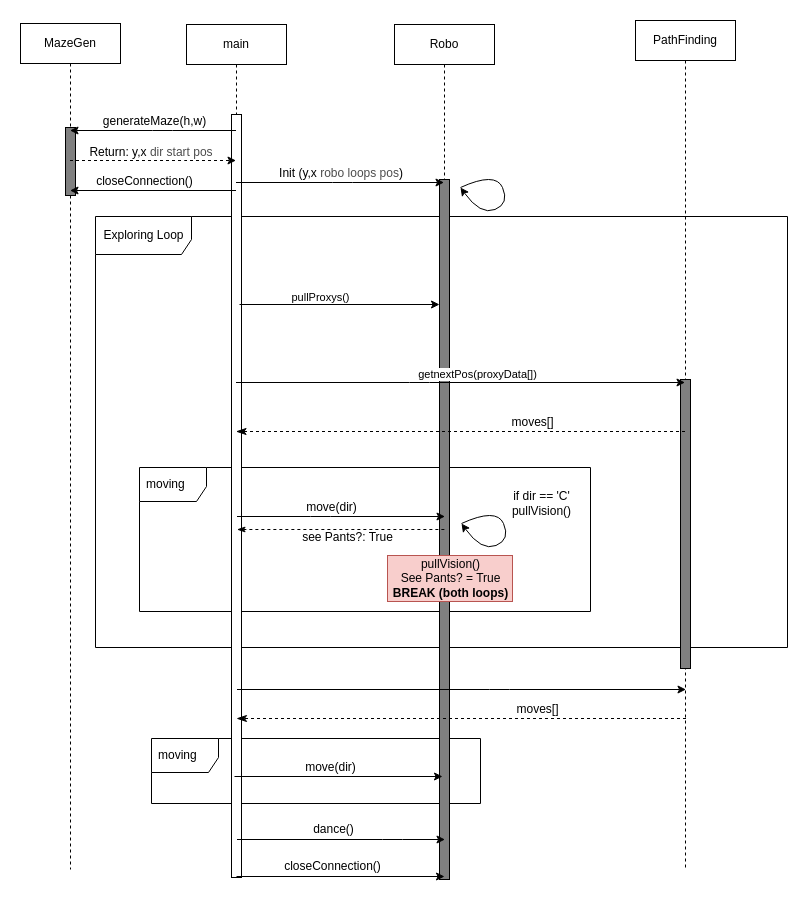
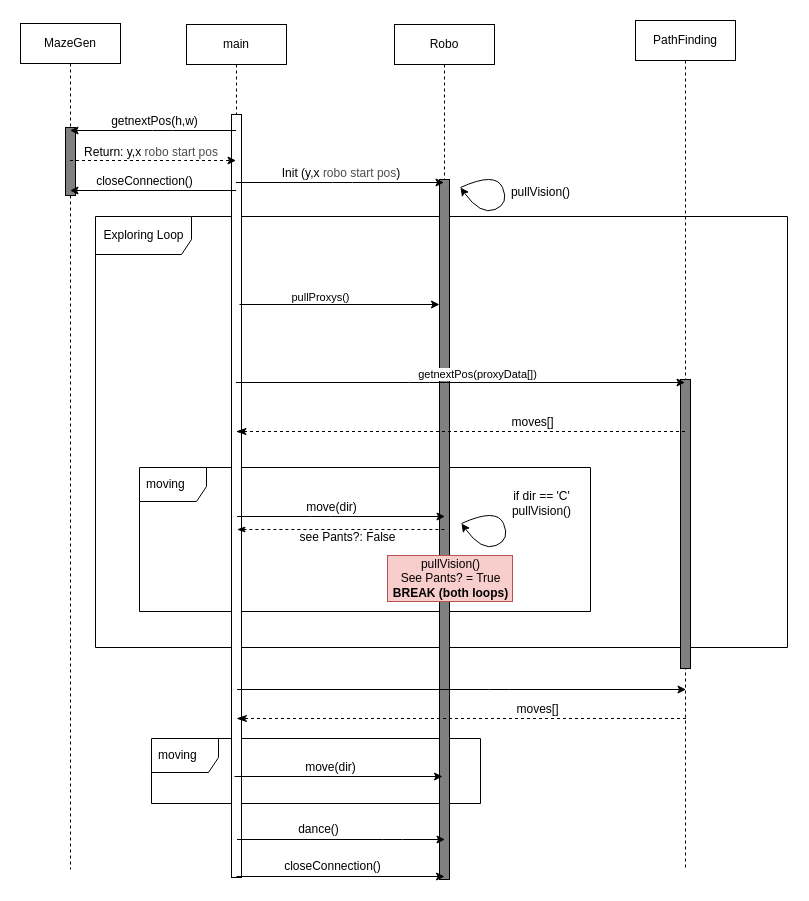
node "generateMaze(h,w)": label "generateMaze(h,w)" -> "getnextPos(h,w)"
node "Return: y,x dir start pos": label "Return: y,x dir start pos" -> "Return: y,x robo start pos"
node "Init (y,x robo loops pos)": label "Init (y,x robo loops pos)" -> "Init (y,x robo start pos)"
node "pullVision()": added
node "see Pants?: True": label "see Pants?: True" -> "see Pants?: False"
node "dance()": moved (333, 830) -> (318, 830)
